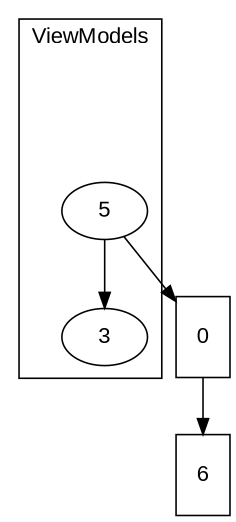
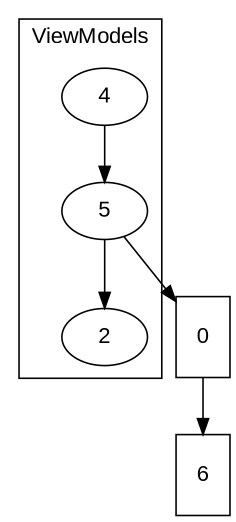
node "4": added
node "3": label "3" -> "2"
